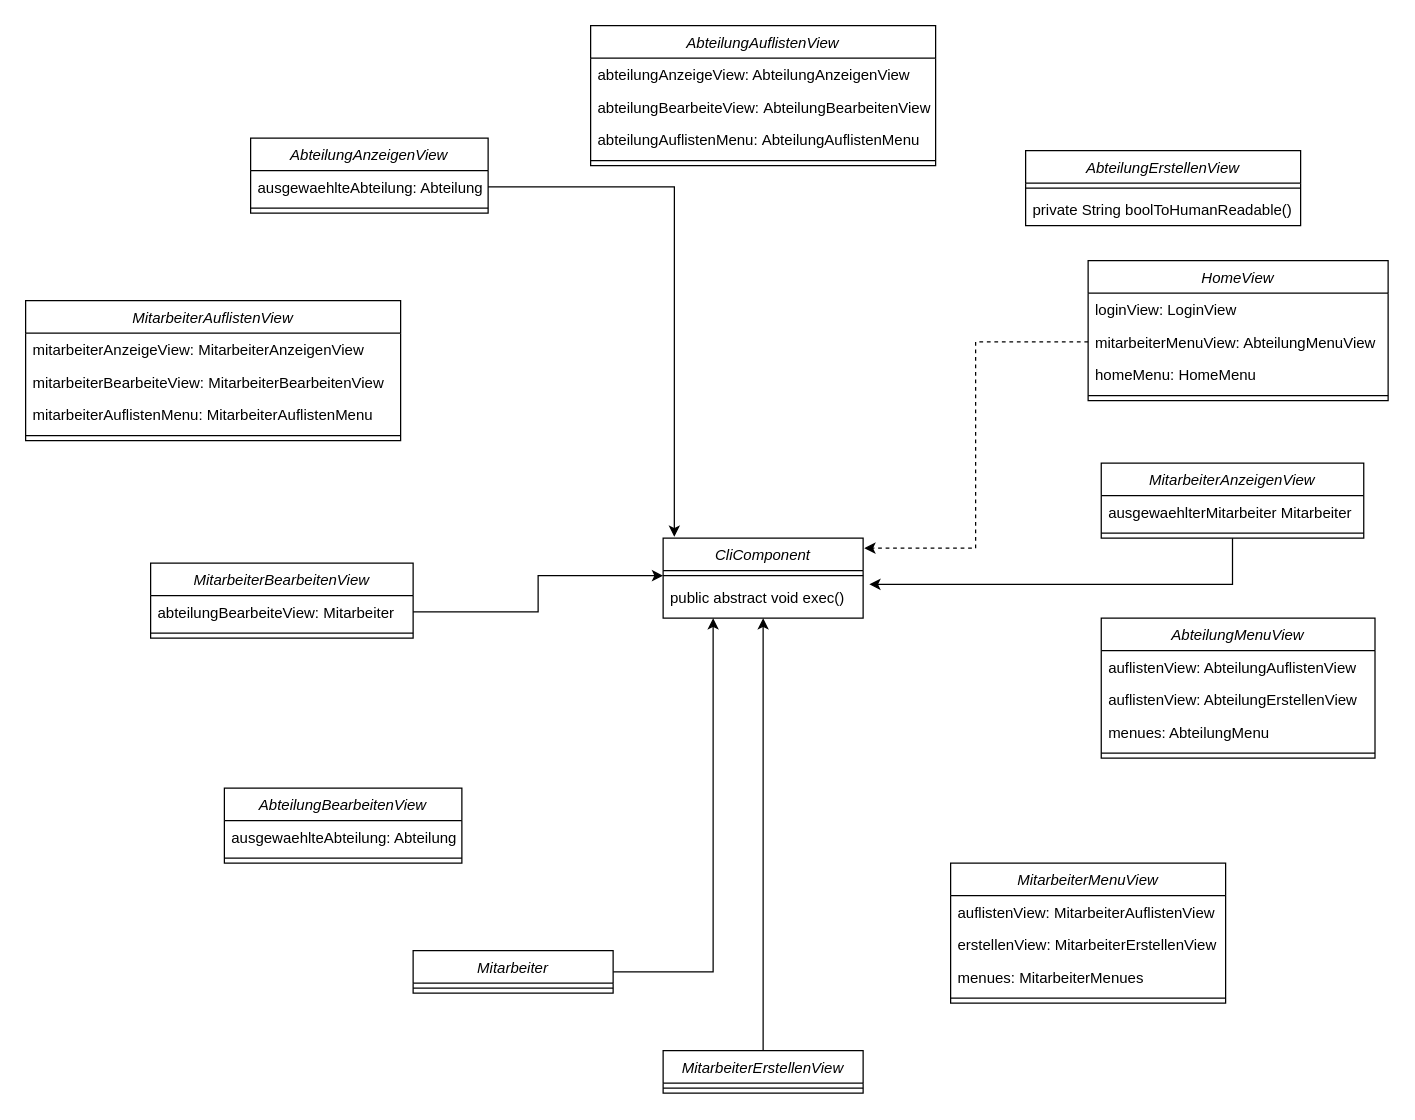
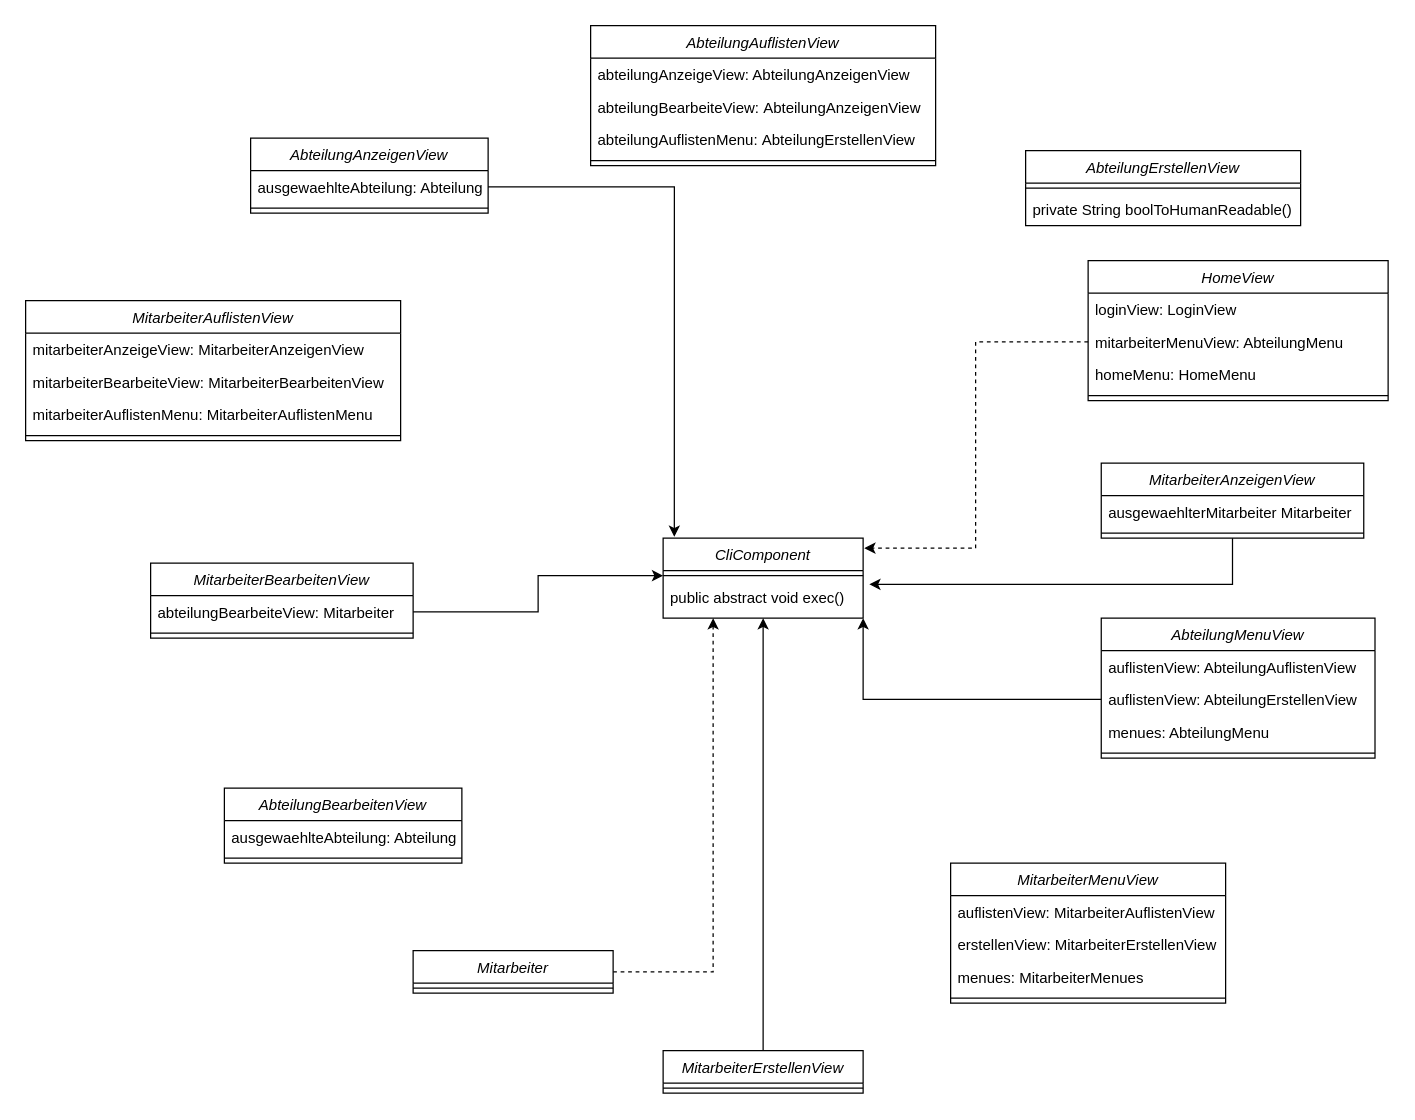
node "abteilungBearbeiteView: AbteilungBearbeitenView": label "abteilungBearbeiteView: AbteilungBearbeitenView" -> "abteilungBearbeiteView: AbteilungAnzeigenView"
node "abteilungAuflistenMenu: AbteilungAuflistenMenu": label "abteilungAuflistenMenu: AbteilungAuflistenMenu" -> "abteilungAuflistenMenu: AbteilungErstellenView"
node "mitarbeiterMenuView: AbteilungMenuView": label "mitarbeiterMenuView: AbteilungMenuView" -> "mitarbeiterMenuView: AbteilungMenu"
edge "auflistenView: AbteilungErstellenView" -> "CliComponent": added
edge "Mitarbeiter" -> "CliComponent": style solid -> dashed
